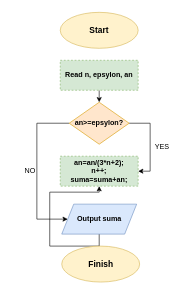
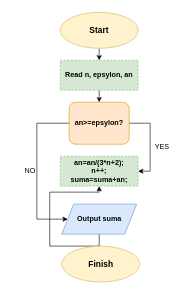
edge "Start" -> "Read n, epsylon, an": added
node "an>=epsylon?": shape diamond -> rounded rectangle
